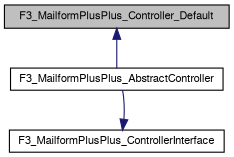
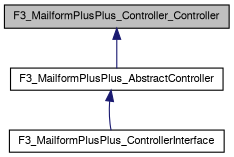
node "F3_MailformPlusPlus_Controller_Default": label "F3_MailformPlusPlus_Controller_Default" -> "F3_MailformPlusPlus_Controller_Controller"
edge "F3_MailformPlusPlus_AbstractController" -> "F3_MailformPlusPlus_ControllerInterface": reversed
